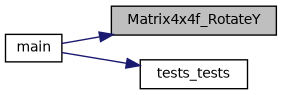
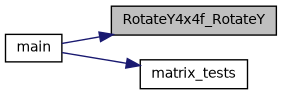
node "Matrix4x4f_RotateY": label "Matrix4x4f_RotateY" -> "RotateY4x4f_RotateY"
node "tests_tests": label "tests_tests" -> "matrix_tests"
